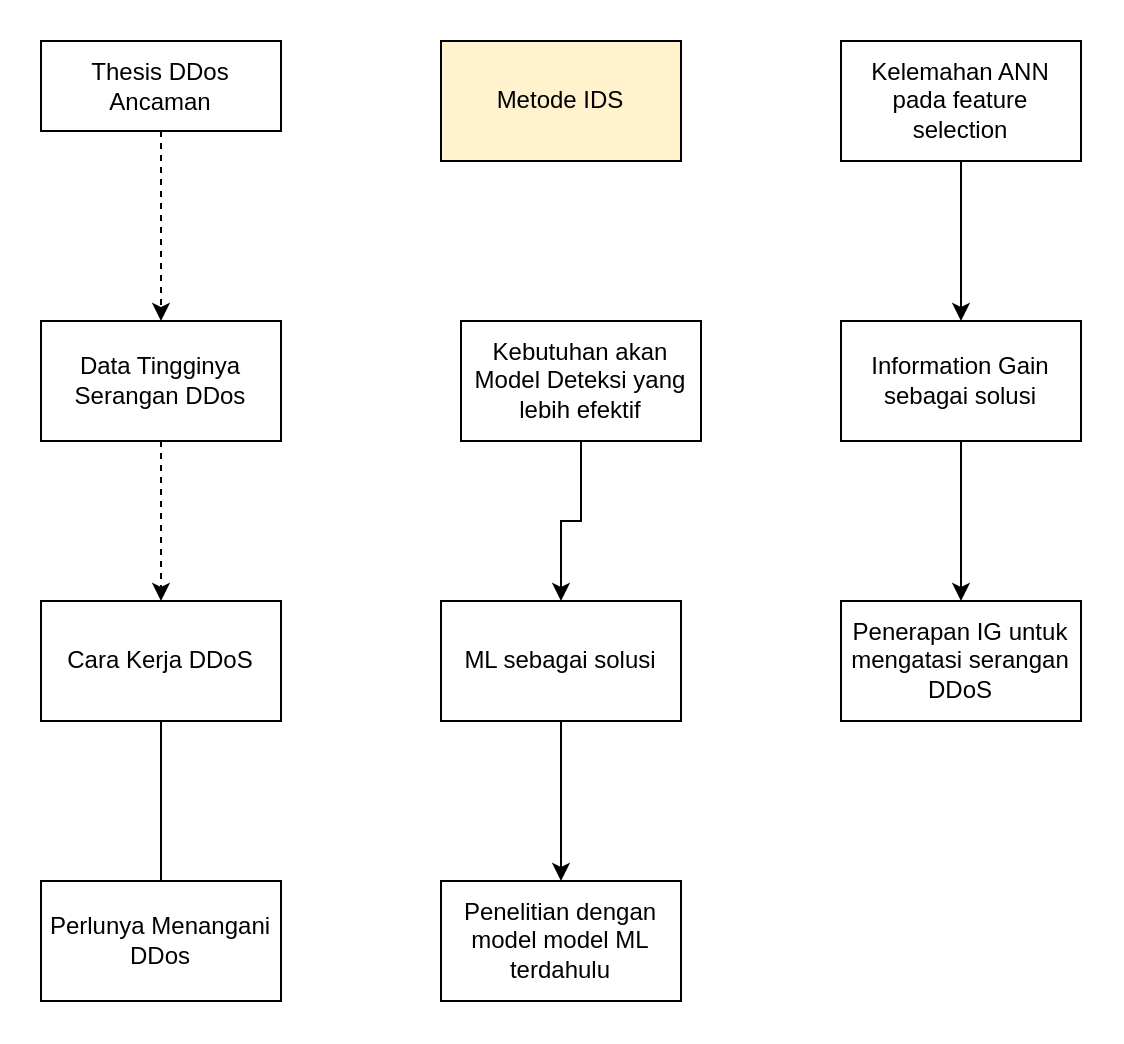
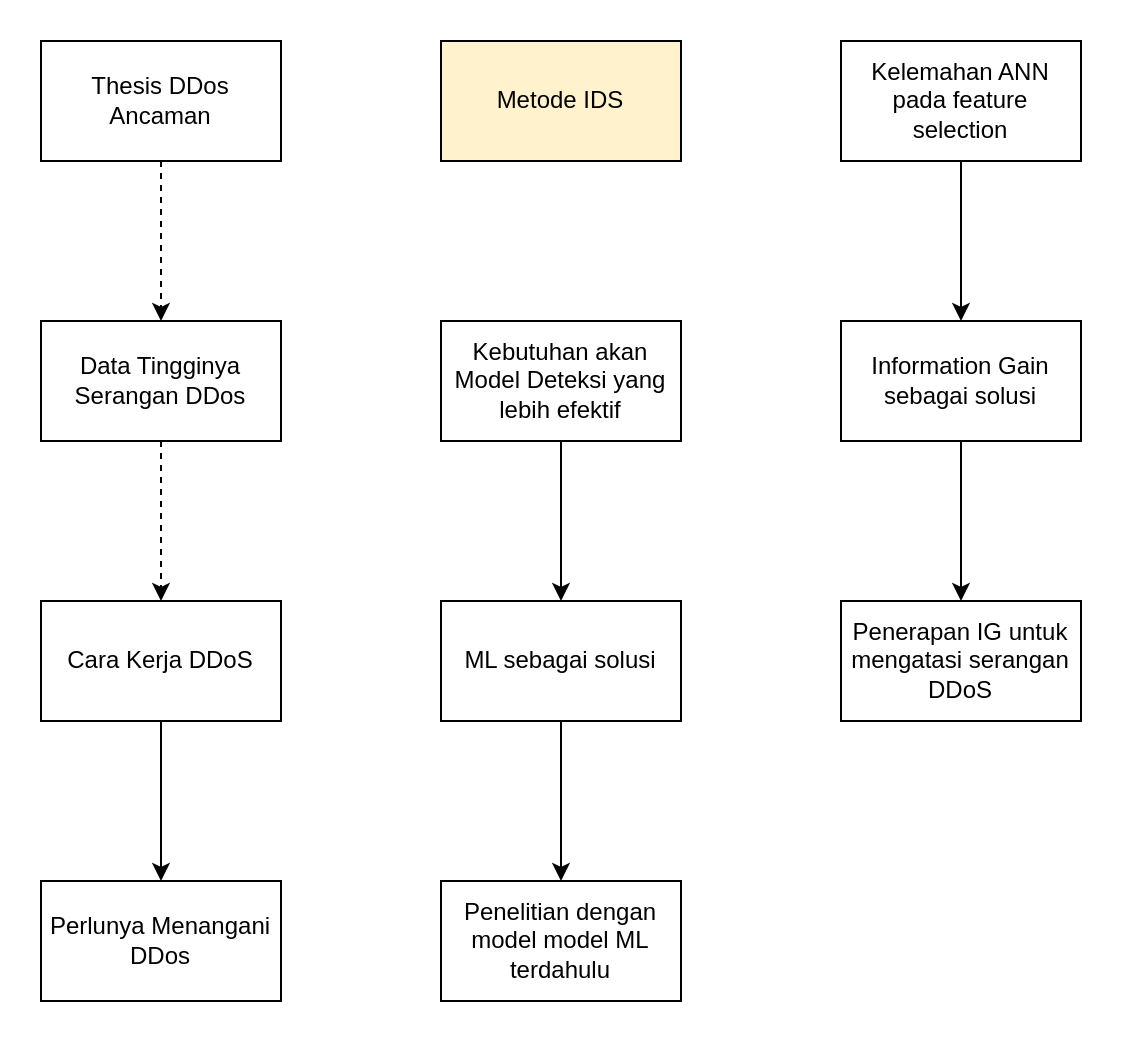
node "Thesis DDos Ancaman": size 240x90 -> 240x120
node "Kebutuhan akan Model Deteksi yang lebih efektif": moved (581, 381) -> (561, 381)
edge "Cara Kerja DDoS" -- "Perlunya Menangani DDos": arrowhead none -> classic
